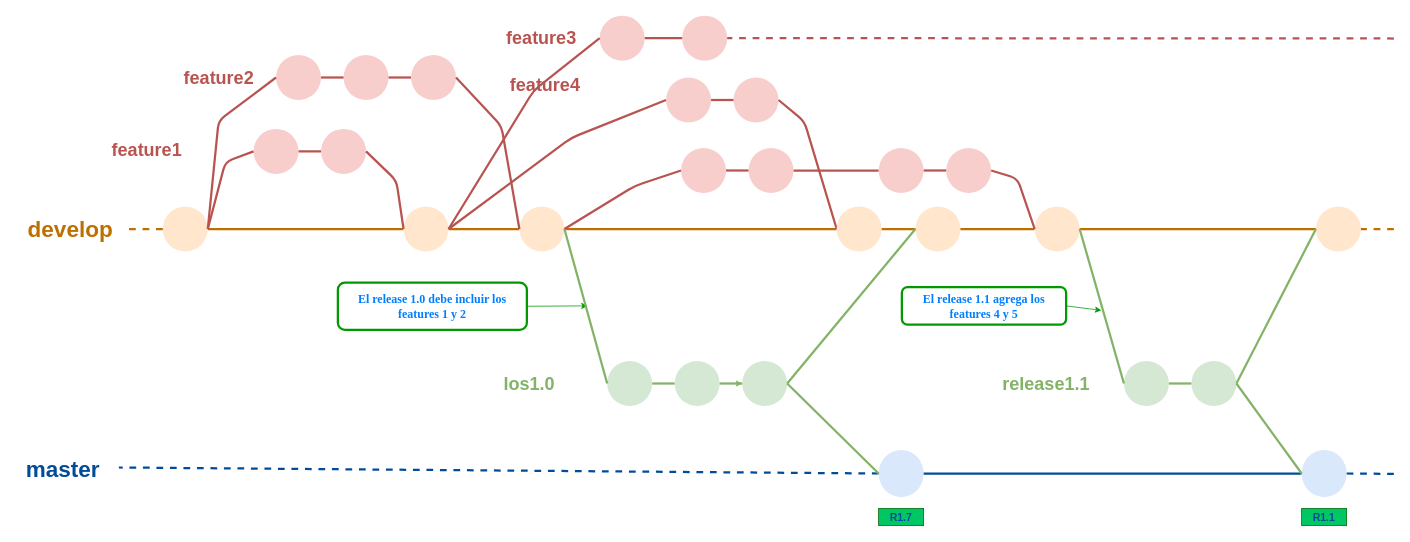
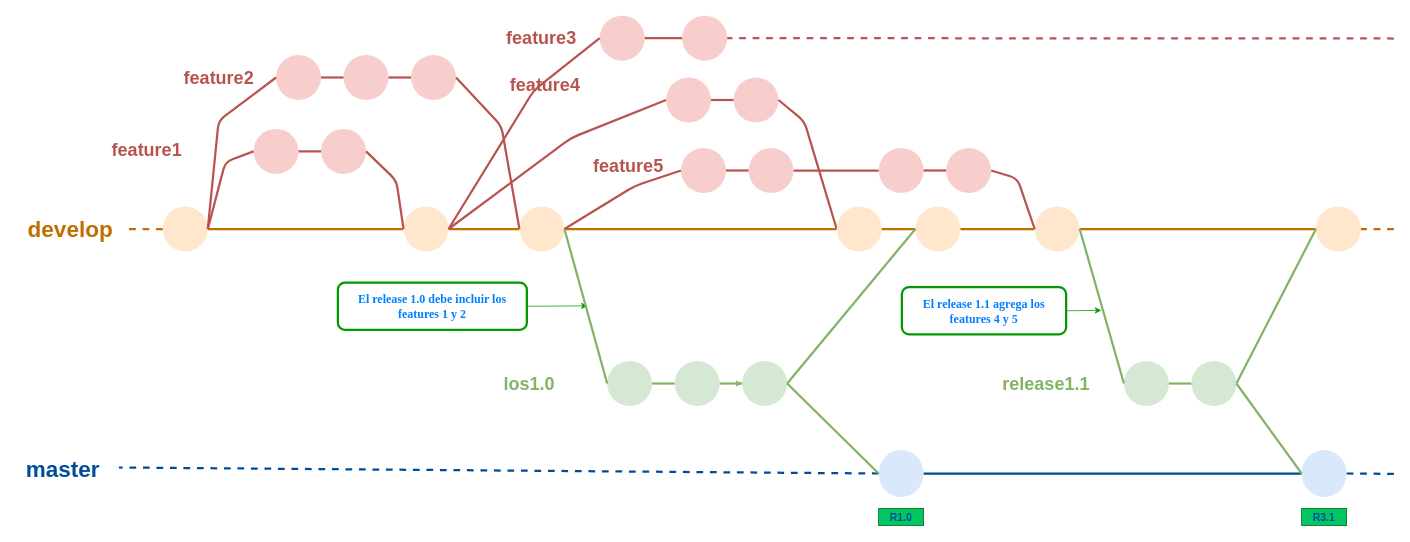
node "feature5": added
node "El release 1.1 agrega los features 4 y 5": size 164x38 -> 164x47
node "R1.7": label "R1.7" -> "R1.0"
node "R1.1": label "R1.1" -> "R3.1"
